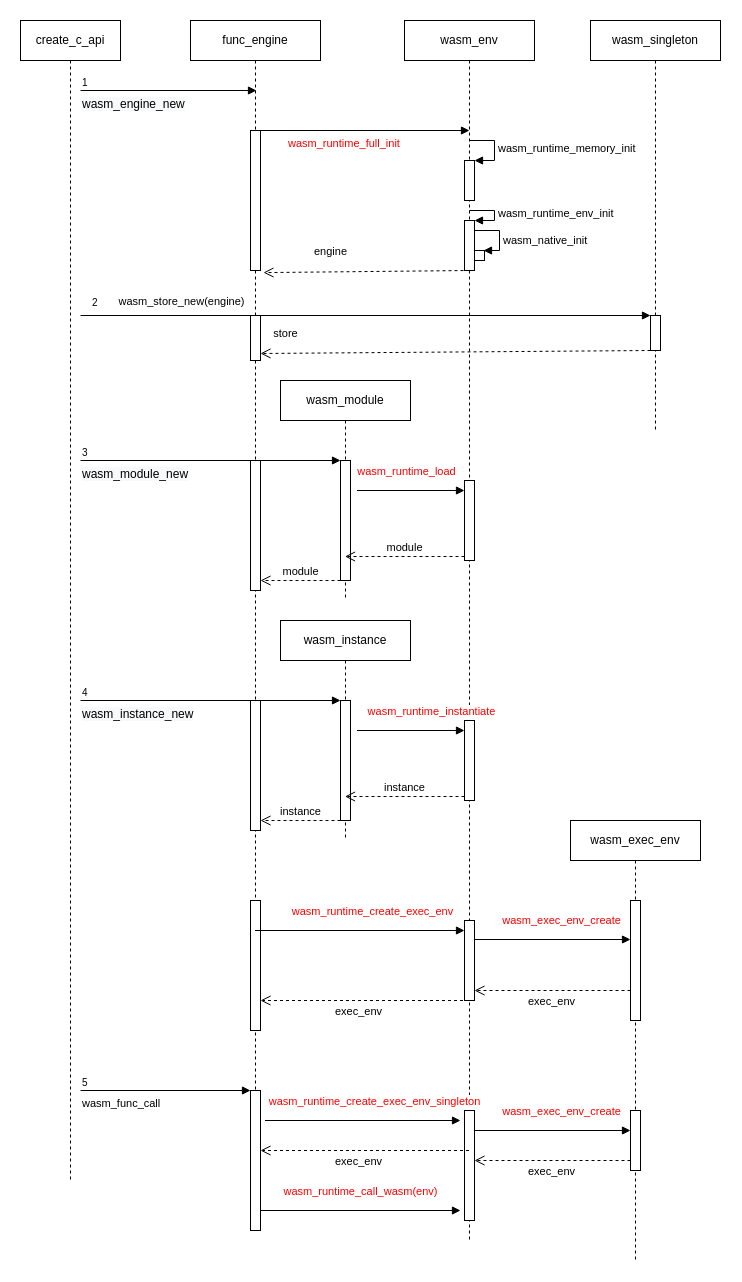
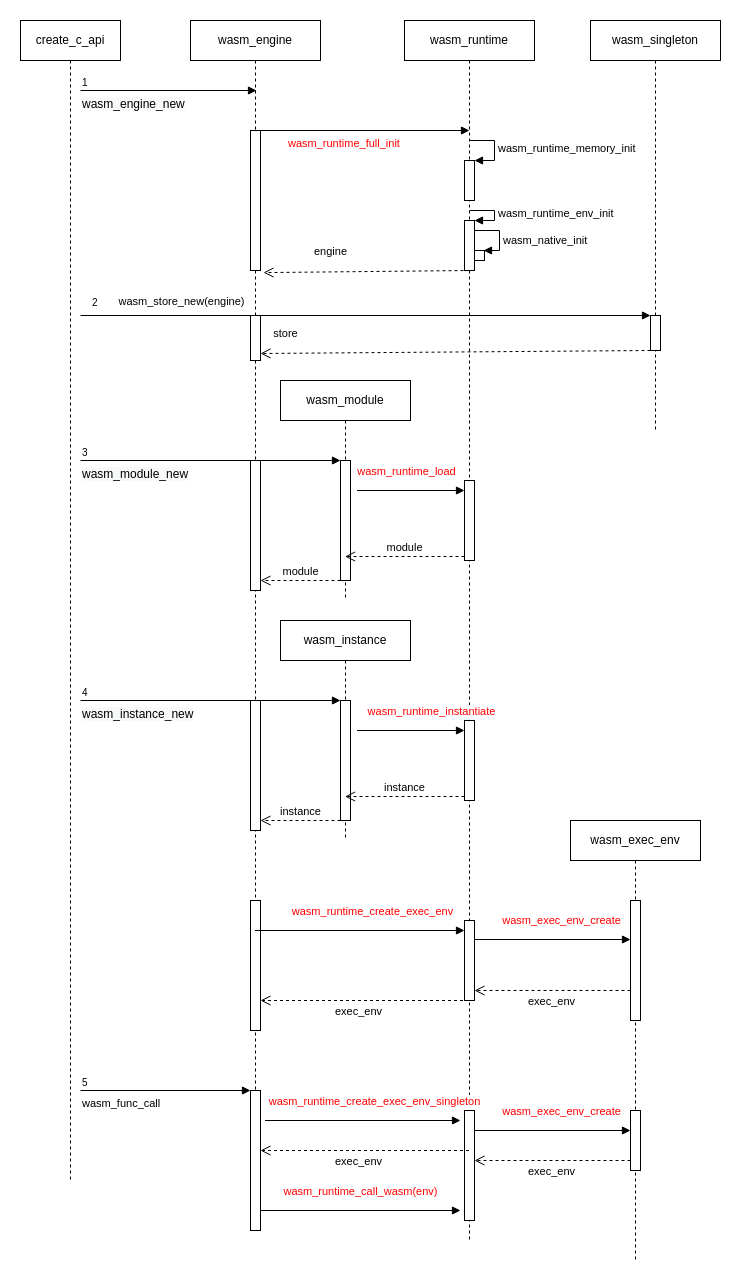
node "func_engine": label "func_engine" -> "wasm_engine"
node "wasm_env": label "wasm_env" -> "wasm_runtime"
